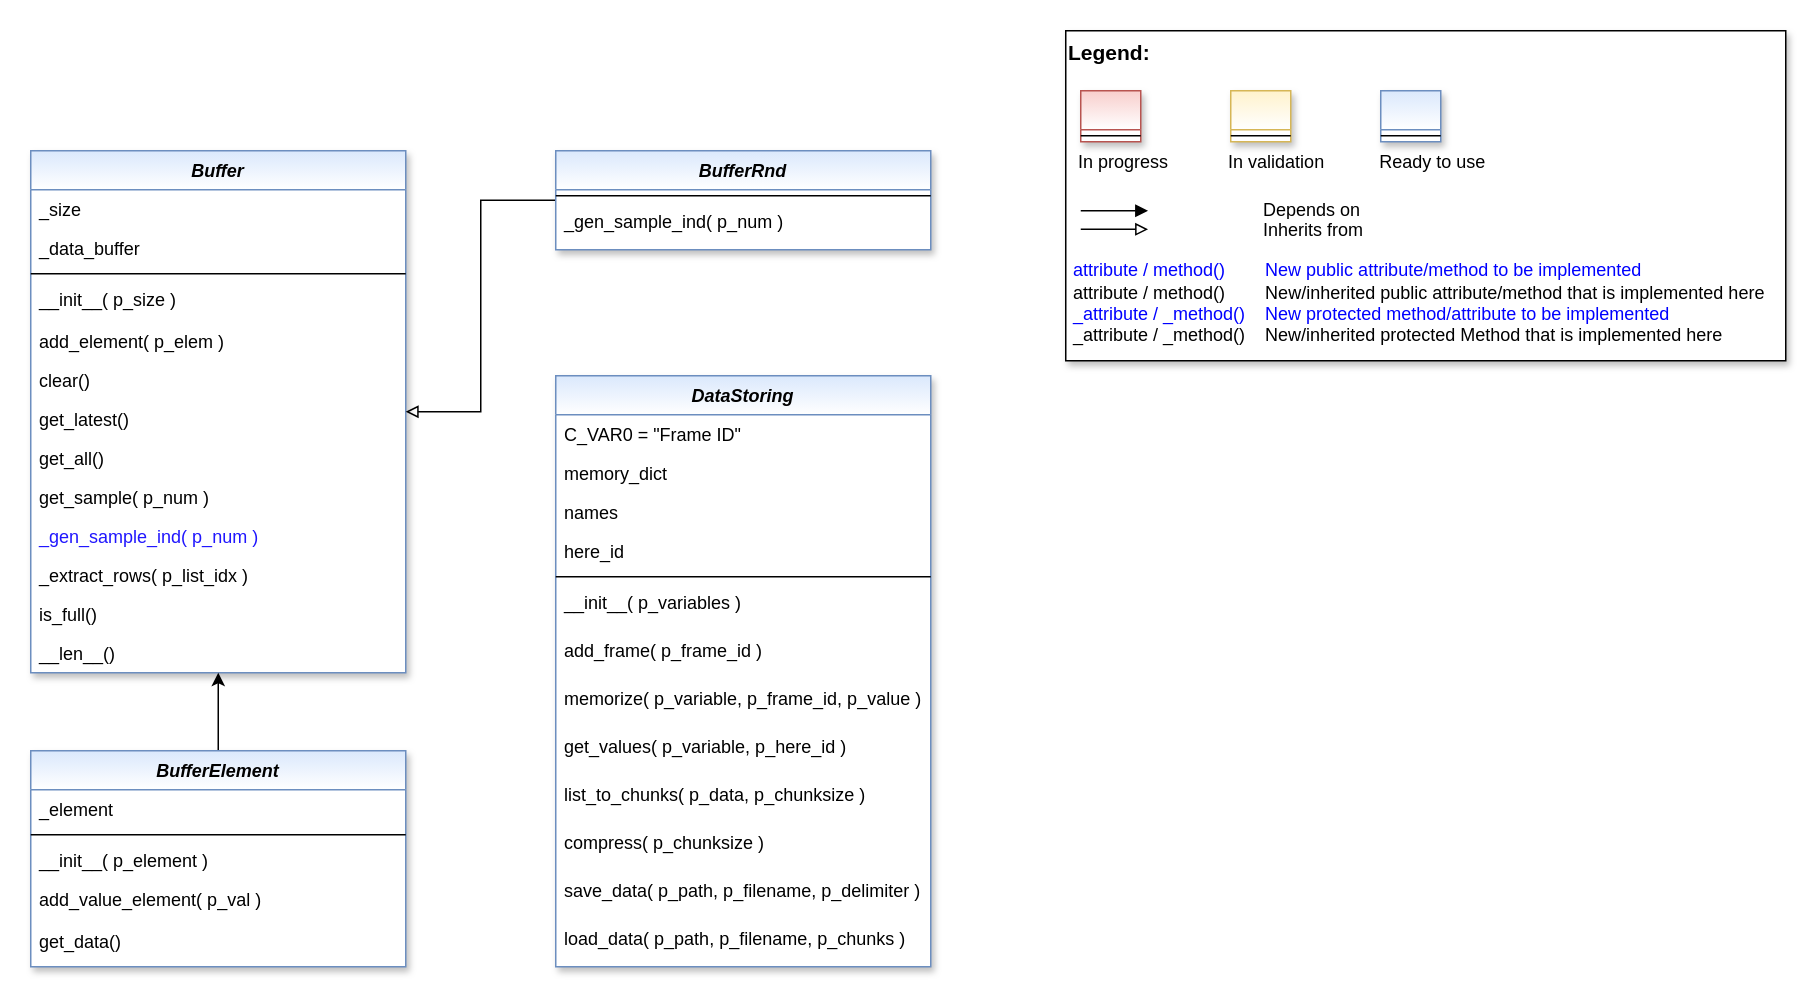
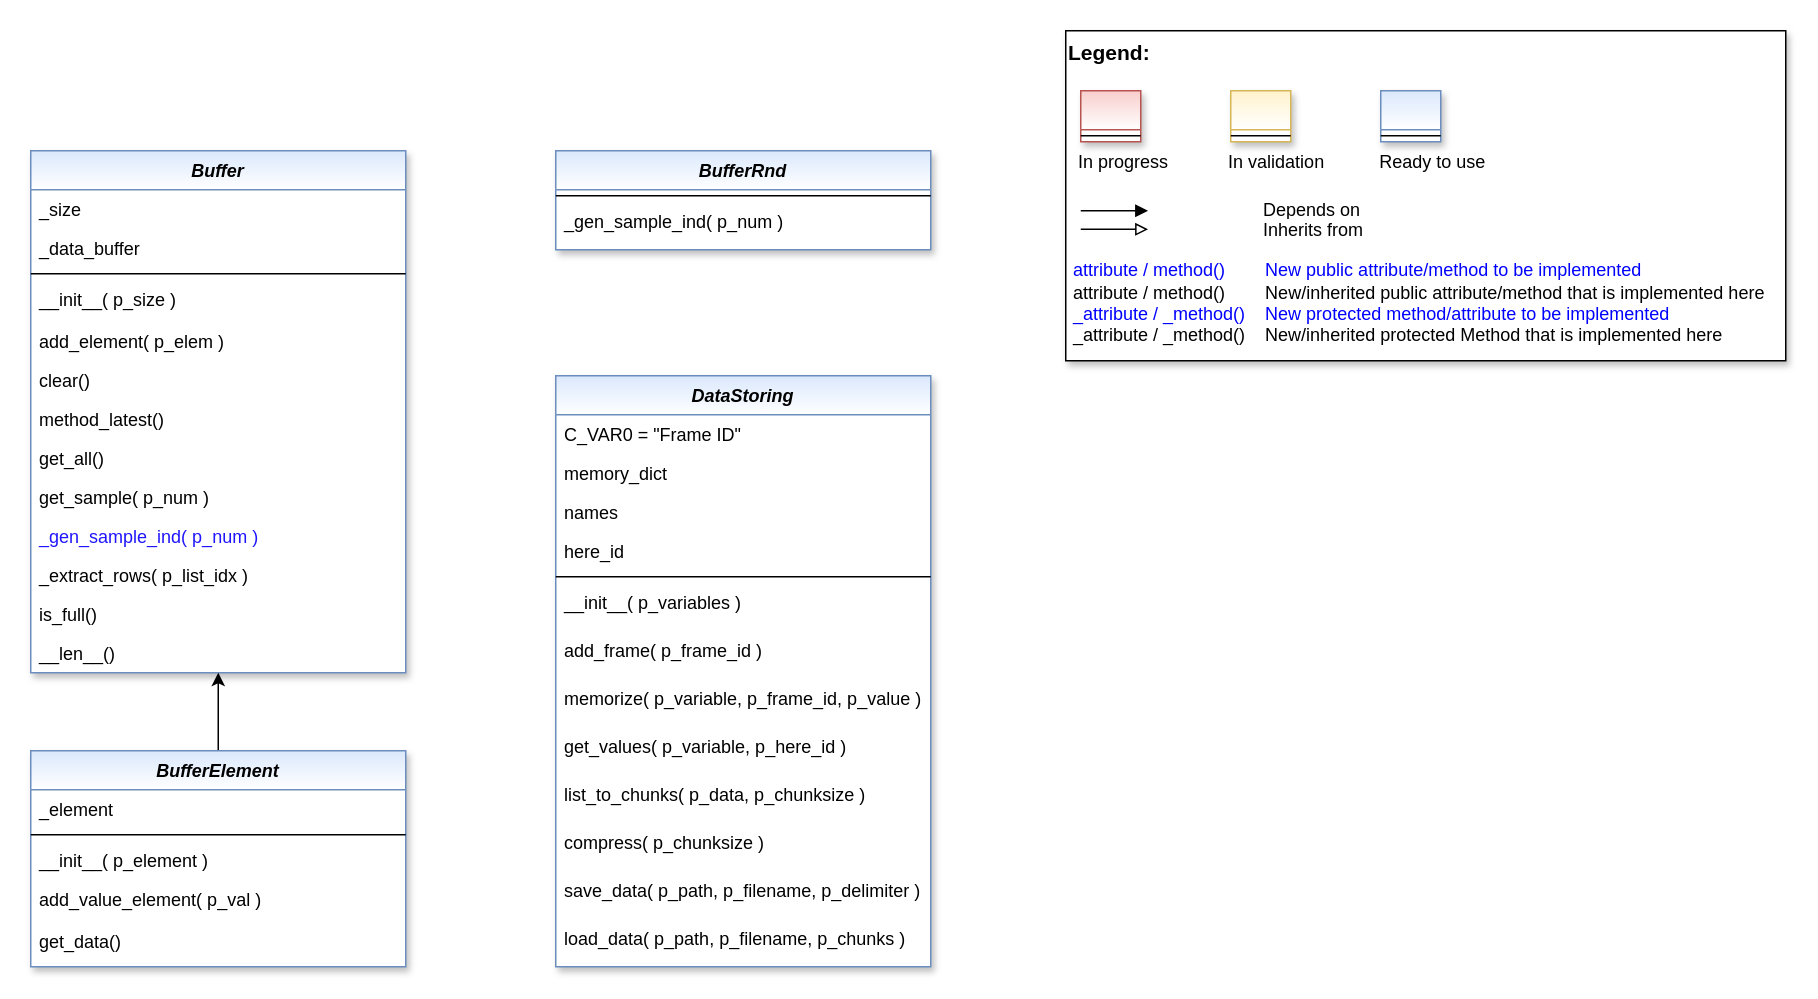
edge "BufferRnd" -> "Buffer": removed
node "get_latest()": label "get_latest()" -> "method_latest()"
